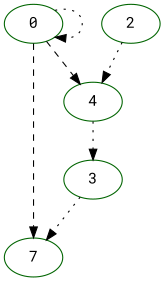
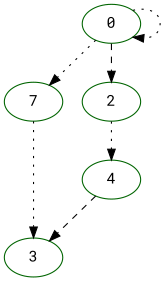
edge "0" -> "4": now "0" -> "2"
edge "0" -> "7": style dashed -> dotted
edge "4" -> "3": style dotted -> dashed
edge "3" -> "7": reversed
